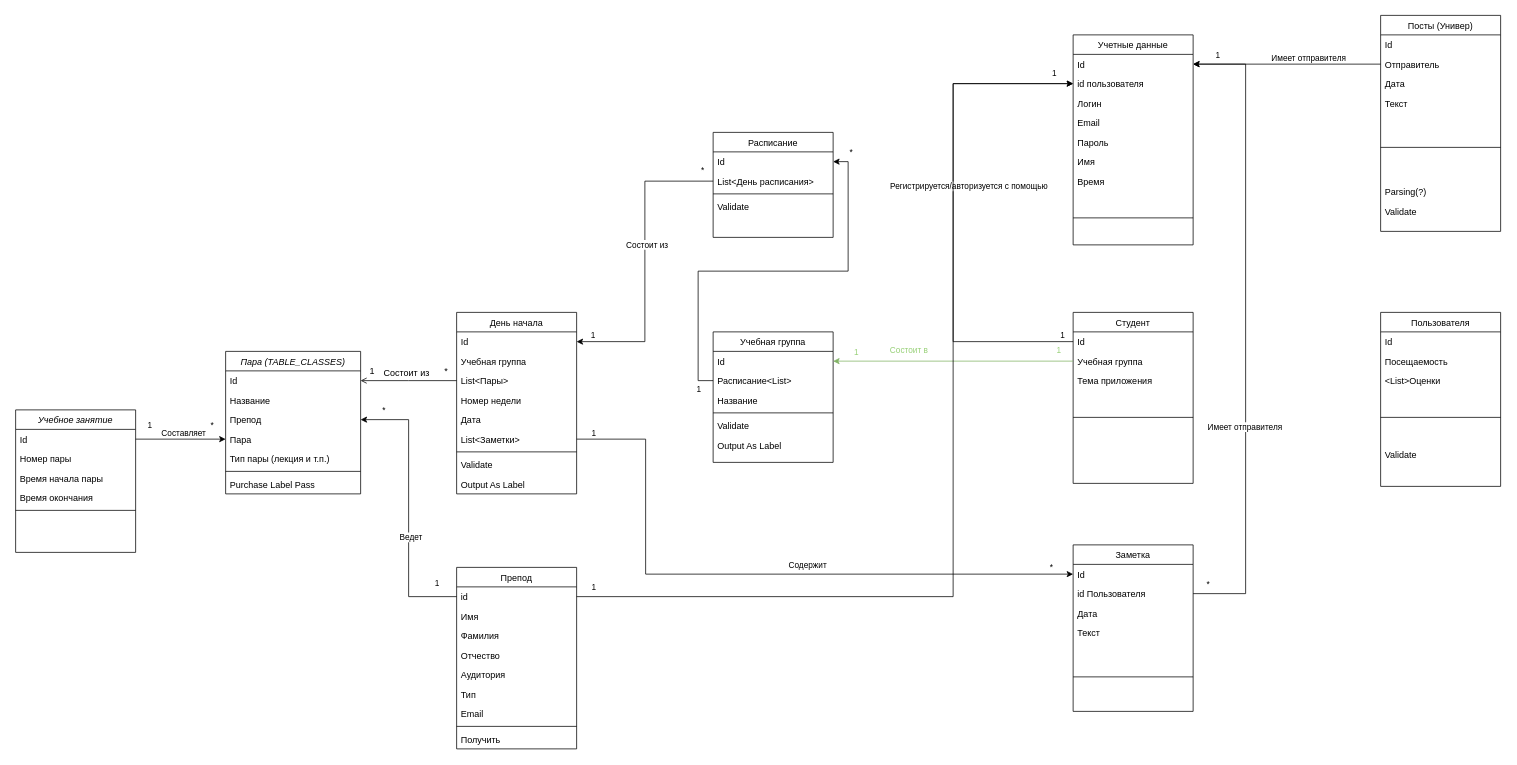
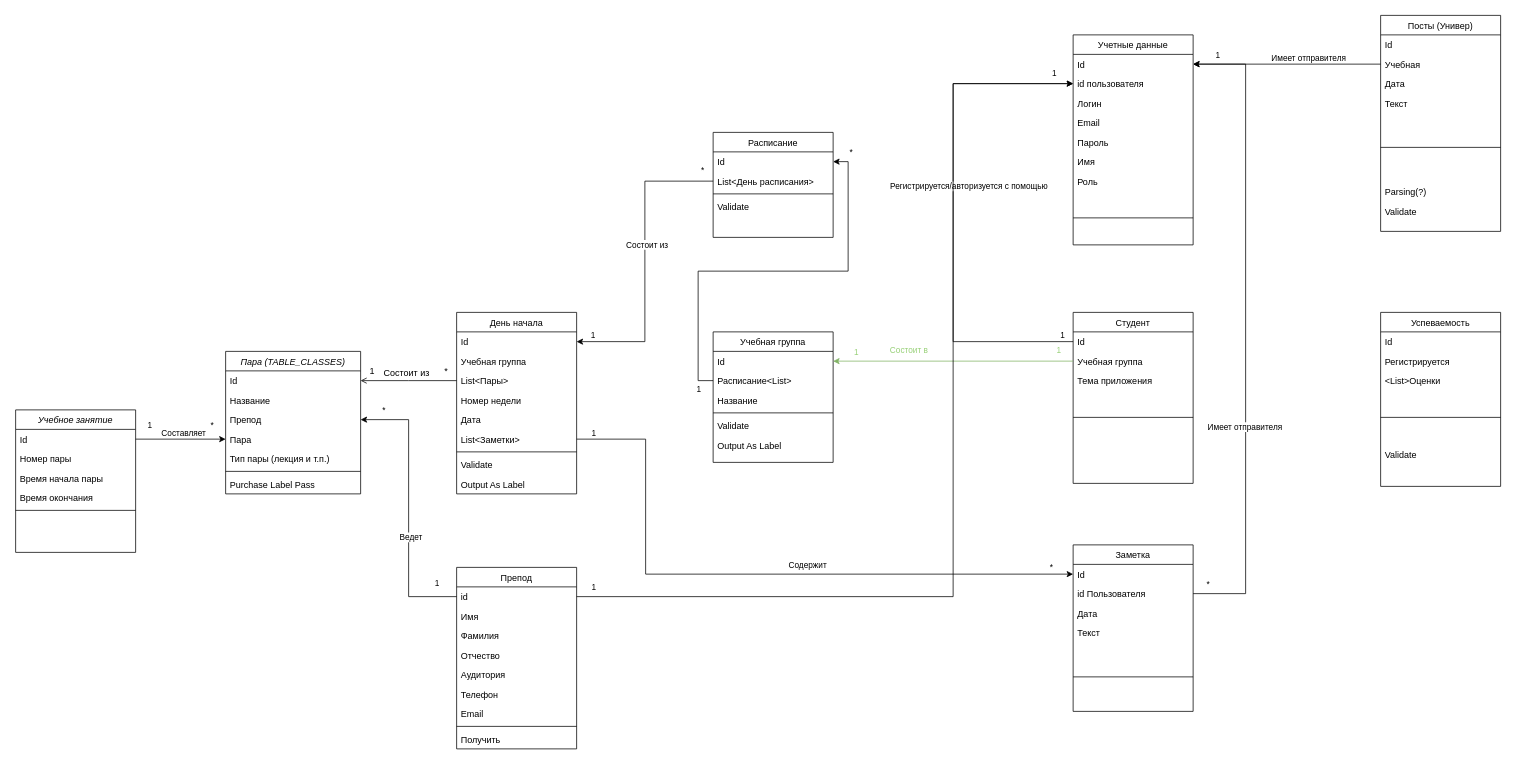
node "Отправитель": label "Отправитель" -> "Учебная"
node "Время": label "Время" -> "Роль"
node "Пользователя": label "Пользователя" -> "Успеваемость"
node "Посещаемость": label "Посещаемость" -> "Регистрируется"
node "Тип": label "Тип" -> "Телефон"
